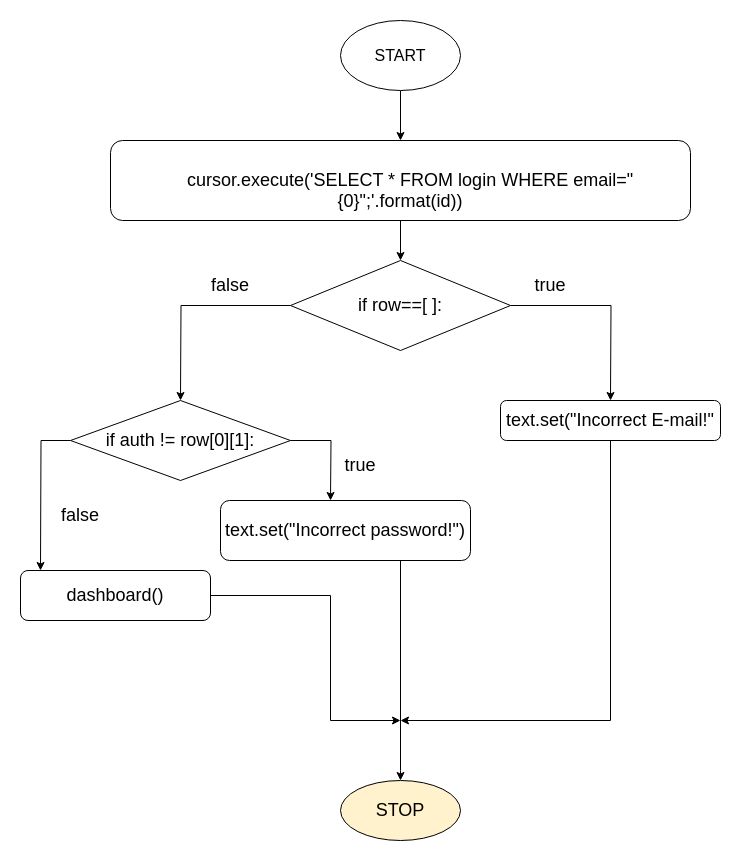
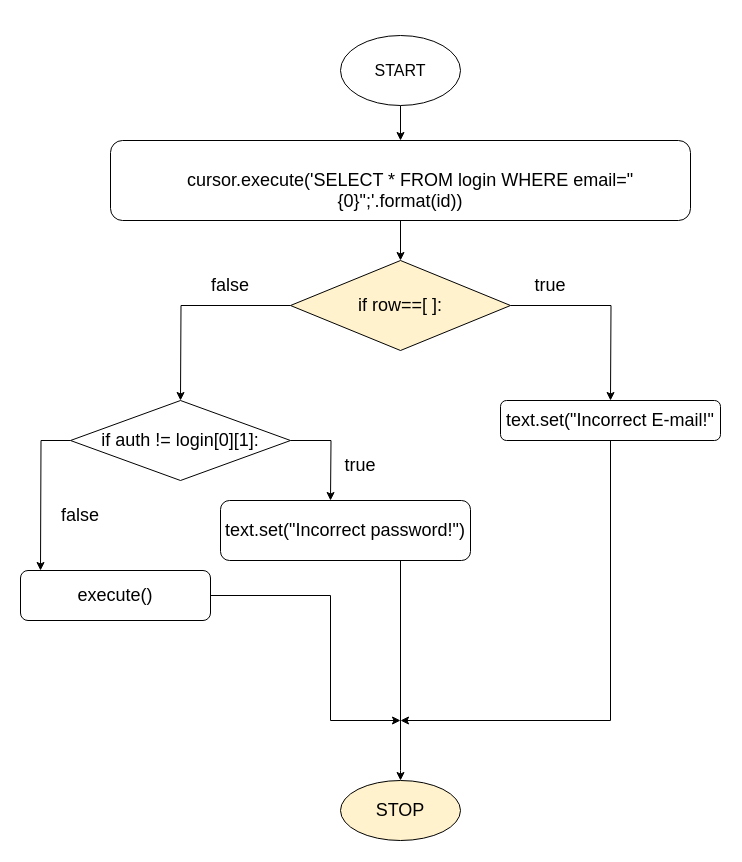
node "START": moved (401, 56) -> (401, 71)
node "if row==[ ]:": fillcolor #ffffff -> #fff2cc
node "if auth != row[0][1]:": label "if auth != row[0][1]:" -> "if auth != login[0][1]:"
node "dashboard()": label "dashboard()" -> "execute()"
